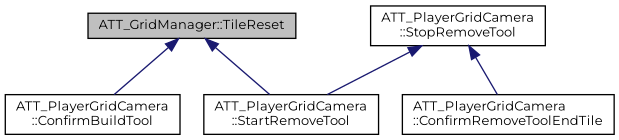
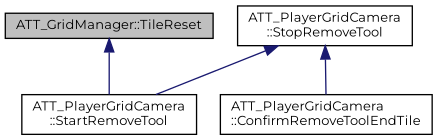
node "ATT_PlayerGridCamera ::ConfirmBuildTool": removed
